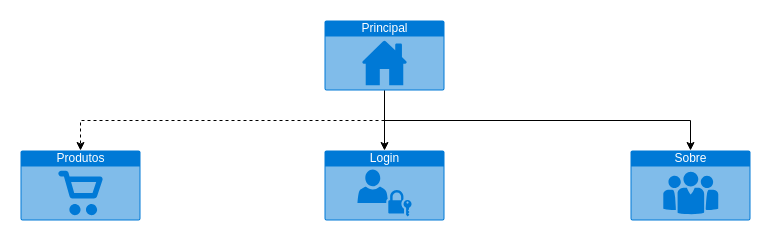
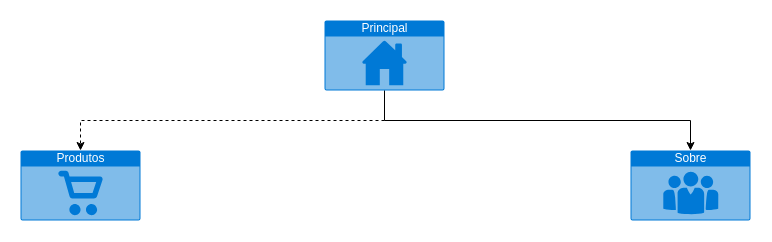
edge "Principal" -> "Login": removed
node "Login": removed
